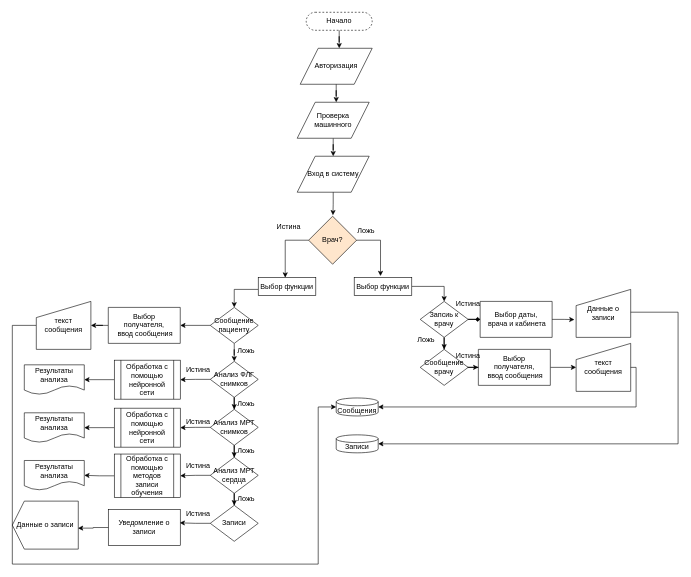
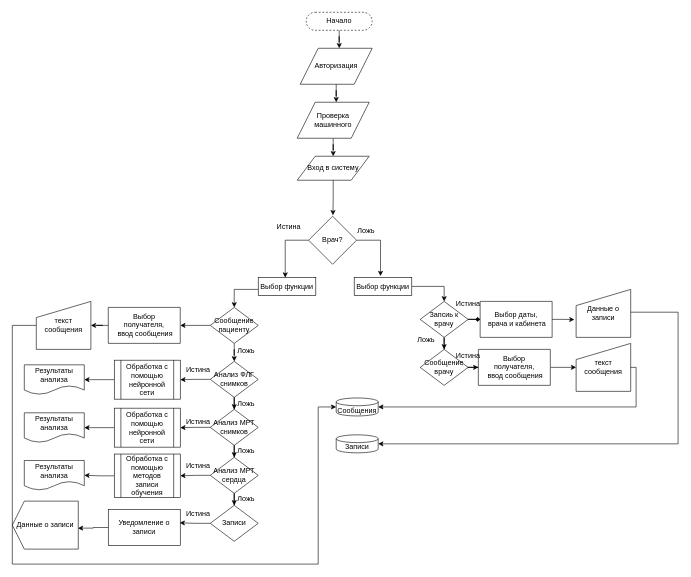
node "Вход в систему": size 72x36 -> 72x24
node "Врач?": fillcolor #ffe6cc -> #ffffff
